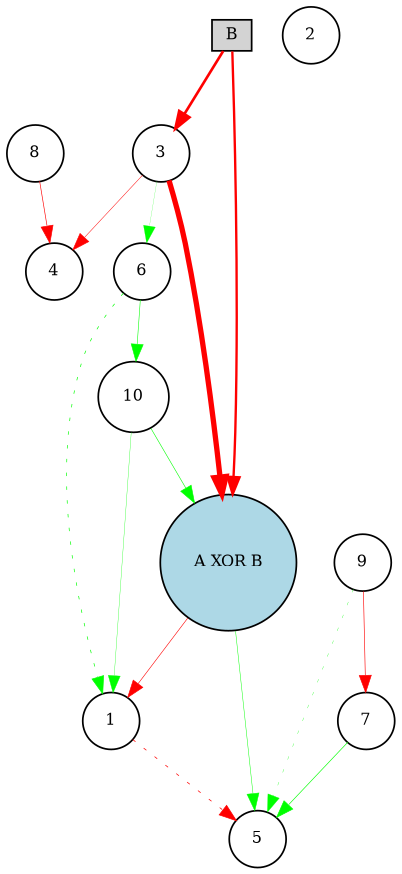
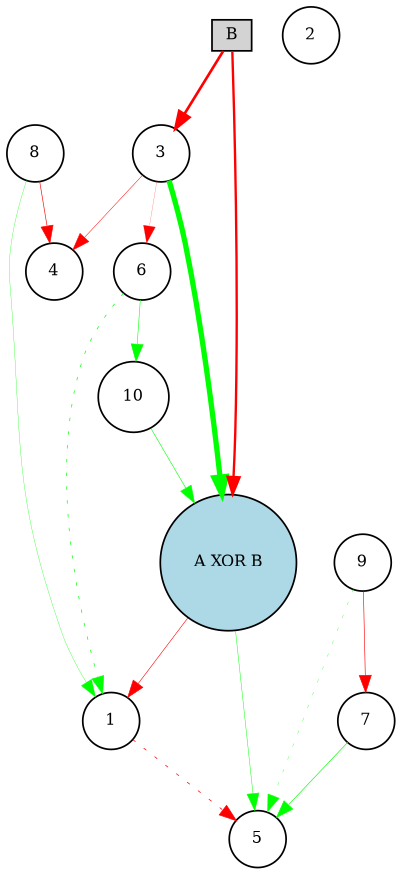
edge "3" -> "6": color green -> red
edge "3" -> "A XOR B": color red -> green
edge "10" -> "1": now "8" -> "1"
